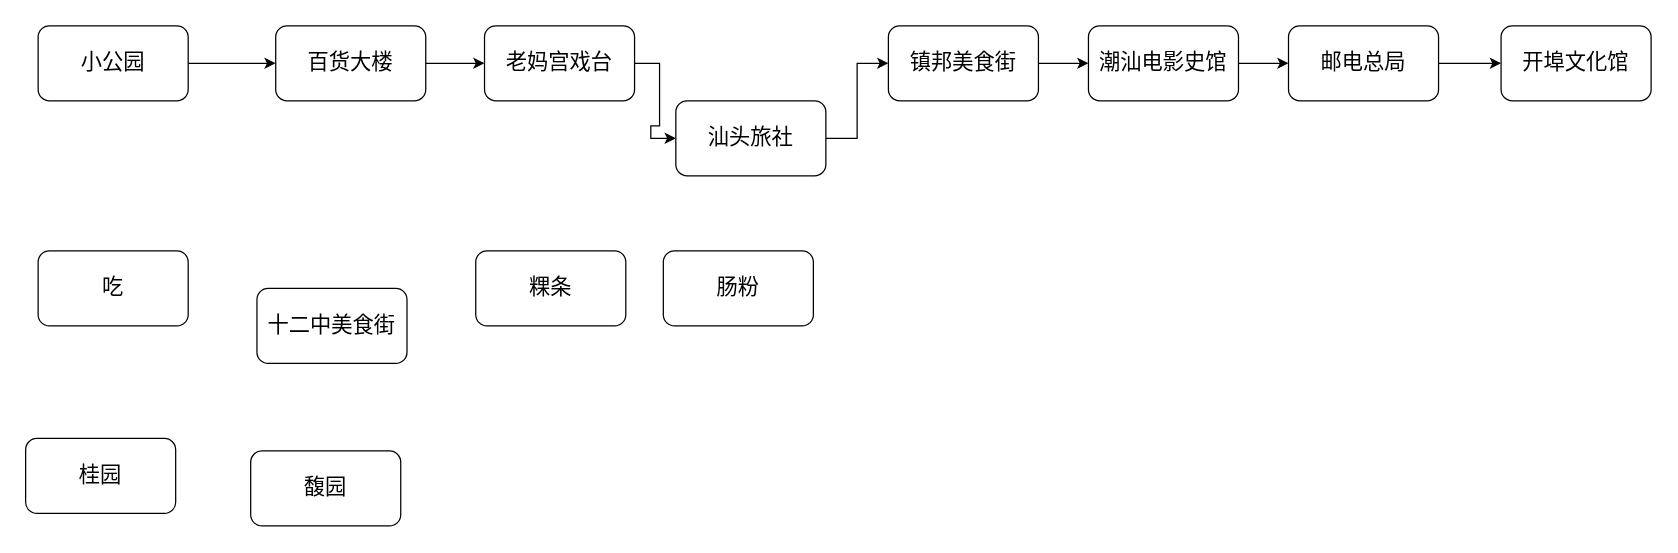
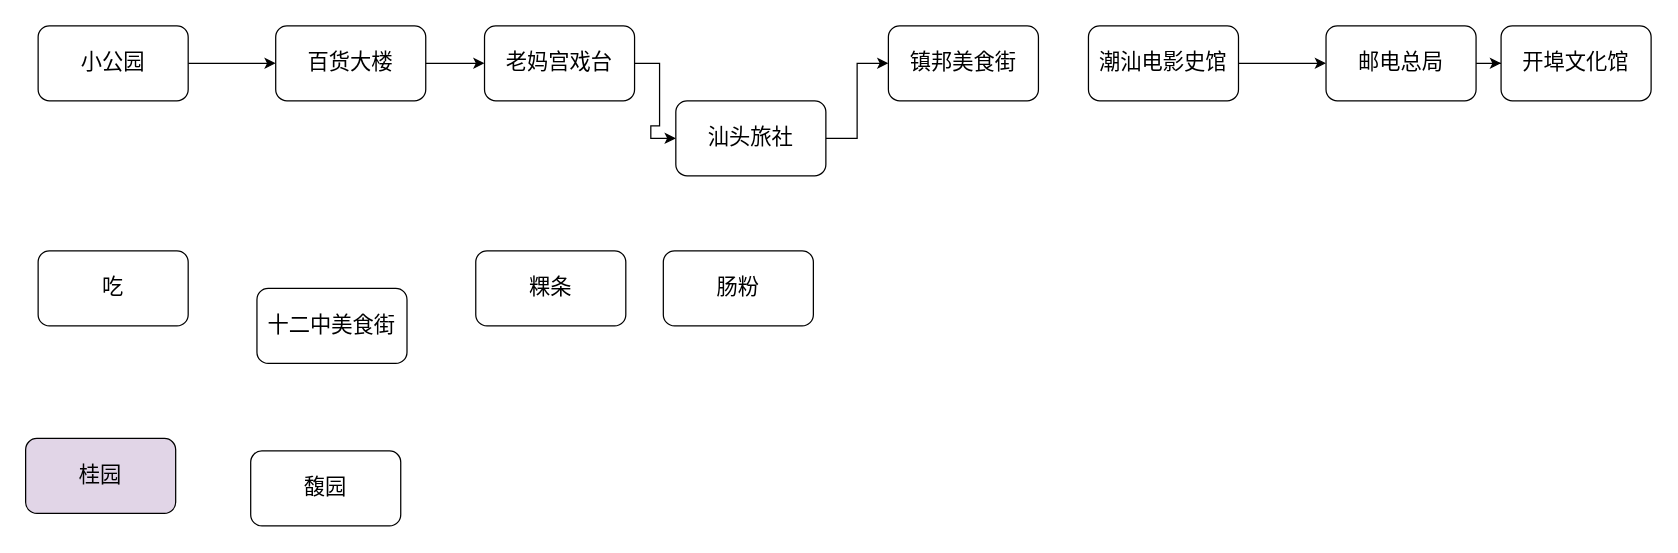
edge "镇邦美食街" -> "潮汕电影史馆": removed
node "邮电总局": moved (1363, 63) -> (1401, 63)
node "桂园": fillcolor #ffffff -> #e1d5e7
